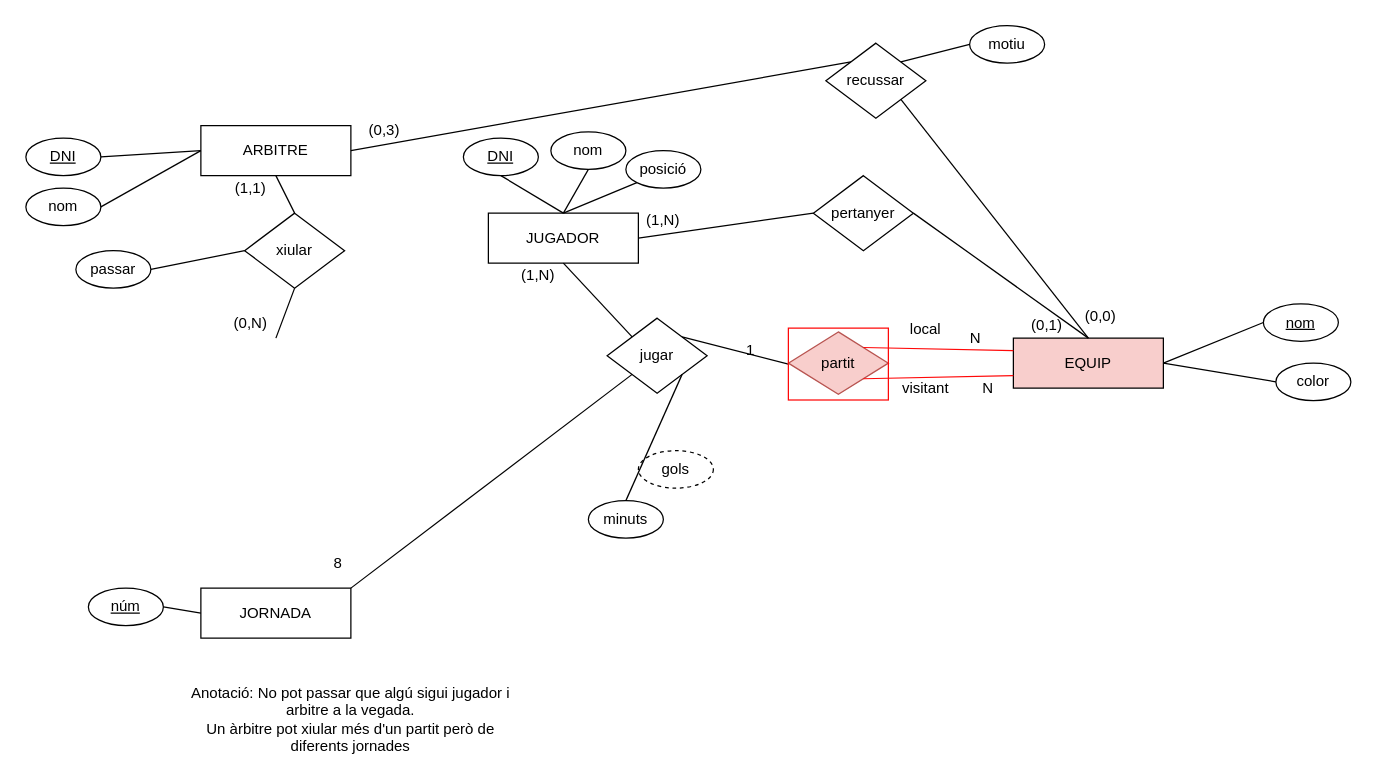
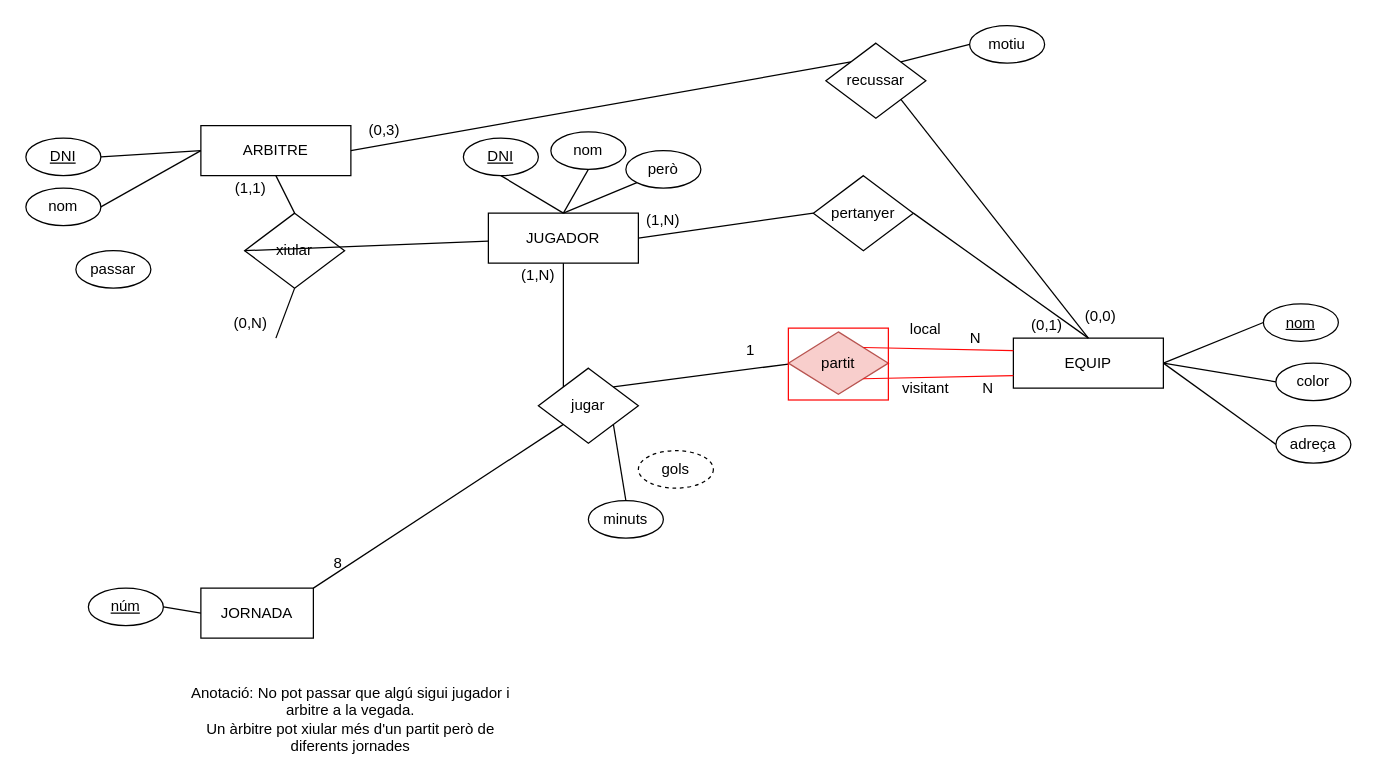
node "posició": label "posició" -> "però"
edge "xiular" -- "passar": now "xiular" -- "JUGADOR"
node "jugar": moved (657, 356) -> (588, 406)
node "EQUIP": fillcolor #f8cecc -> #ffffff
edge "EQUIP" -- "adreça": added
node "adreça": added
node "JORNADA": size 150x50 -> 113x50
